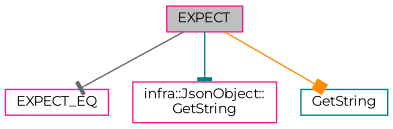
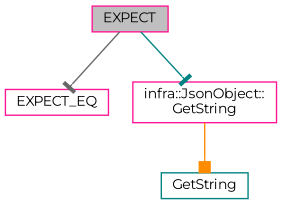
edge "EXPECT" -> "GetString": now "infra::JsonObject:: GetString" -> "GetString"
